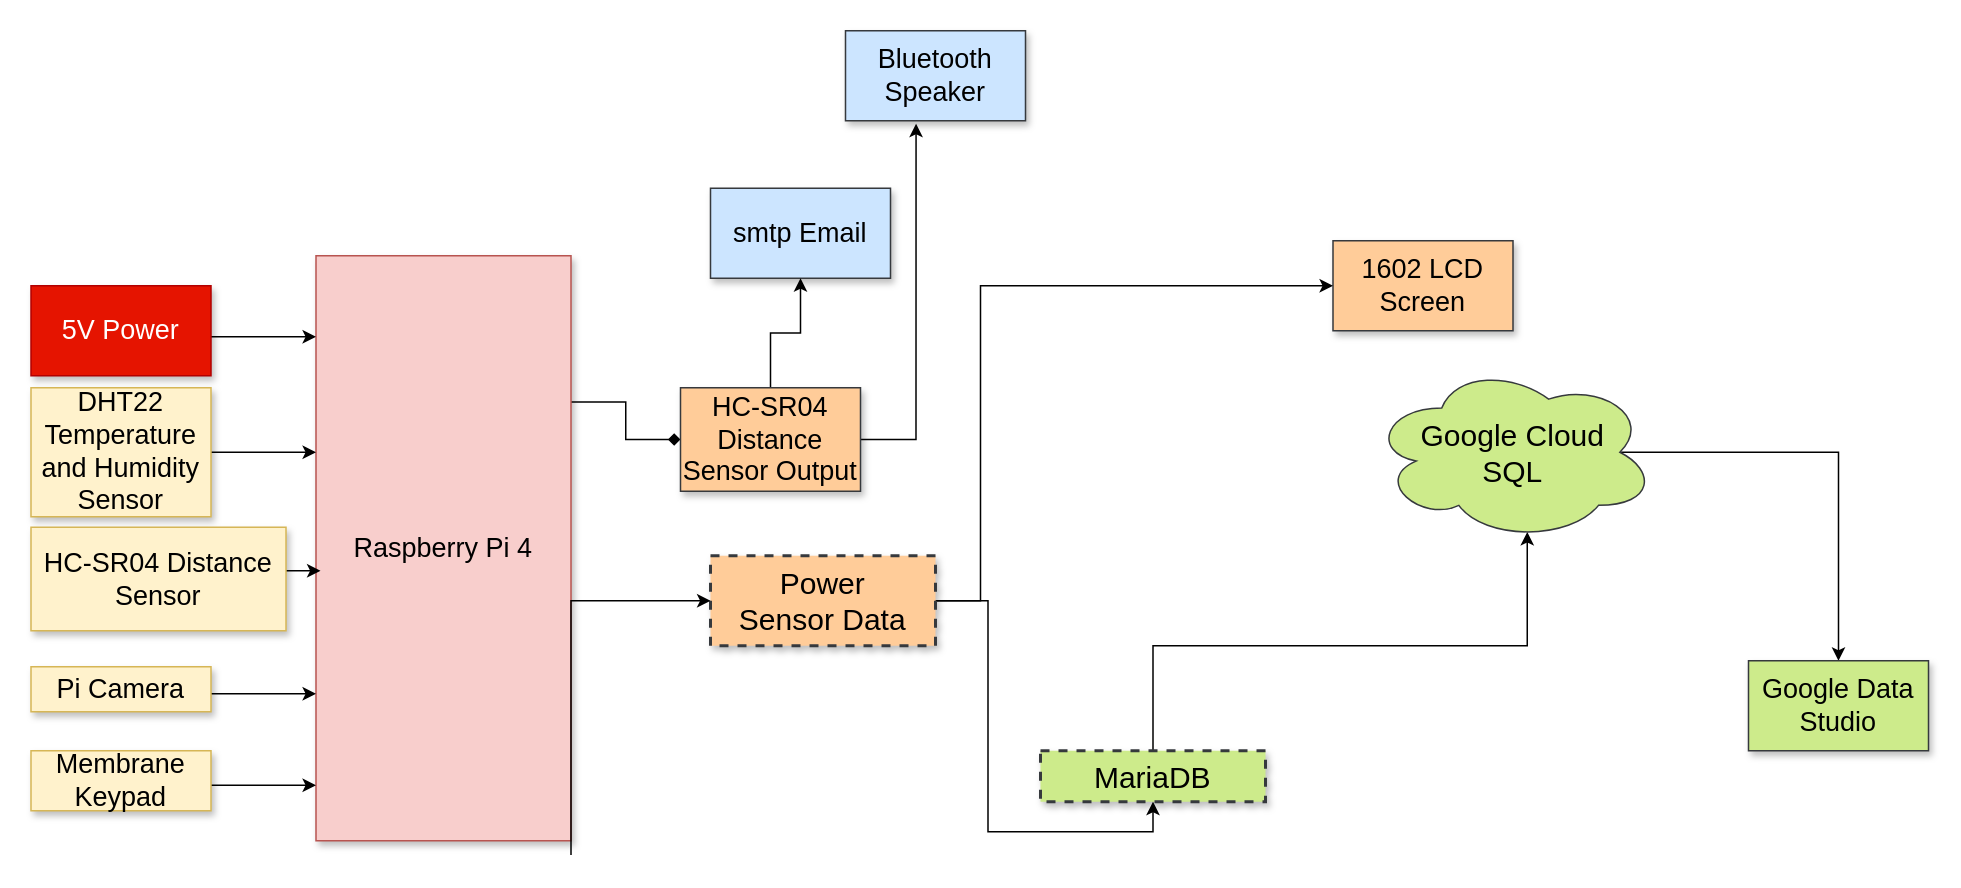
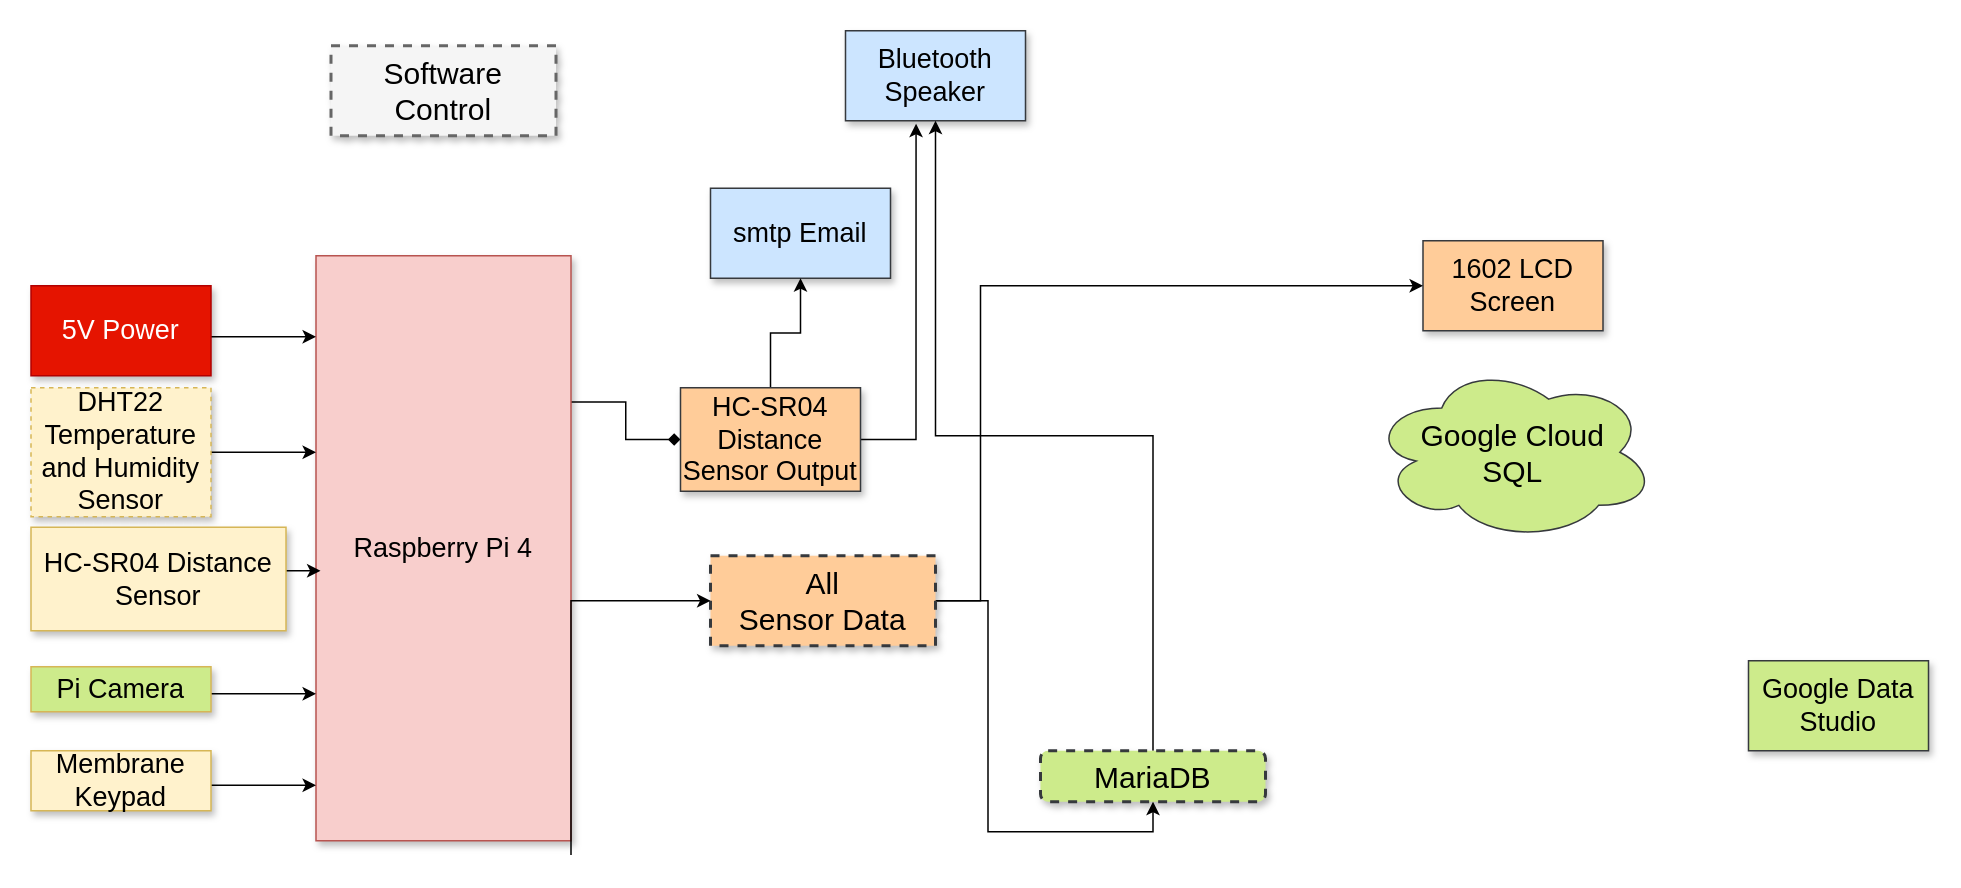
node "Software Control": added
node "1602 LCD Screen": moved (1423, 286) -> (1513, 286)
node "DHT22 Temperature and Humidity Sensor": style solid -> dashed
edge "Google Cloud SQL" -> "Google Data Studio": removed
node "Power Sensor Data": label "Power Sensor Data" -> "All Sensor Data"
edge "MariaDB" -> "Google Cloud SQL": now "MariaDB" -> "Bluetooth Speaker"
node "Pi Camera": fillcolor #fff2cc -> #cdeb8b
node "MariaDB": shape rectangle -> rounded rectangle
